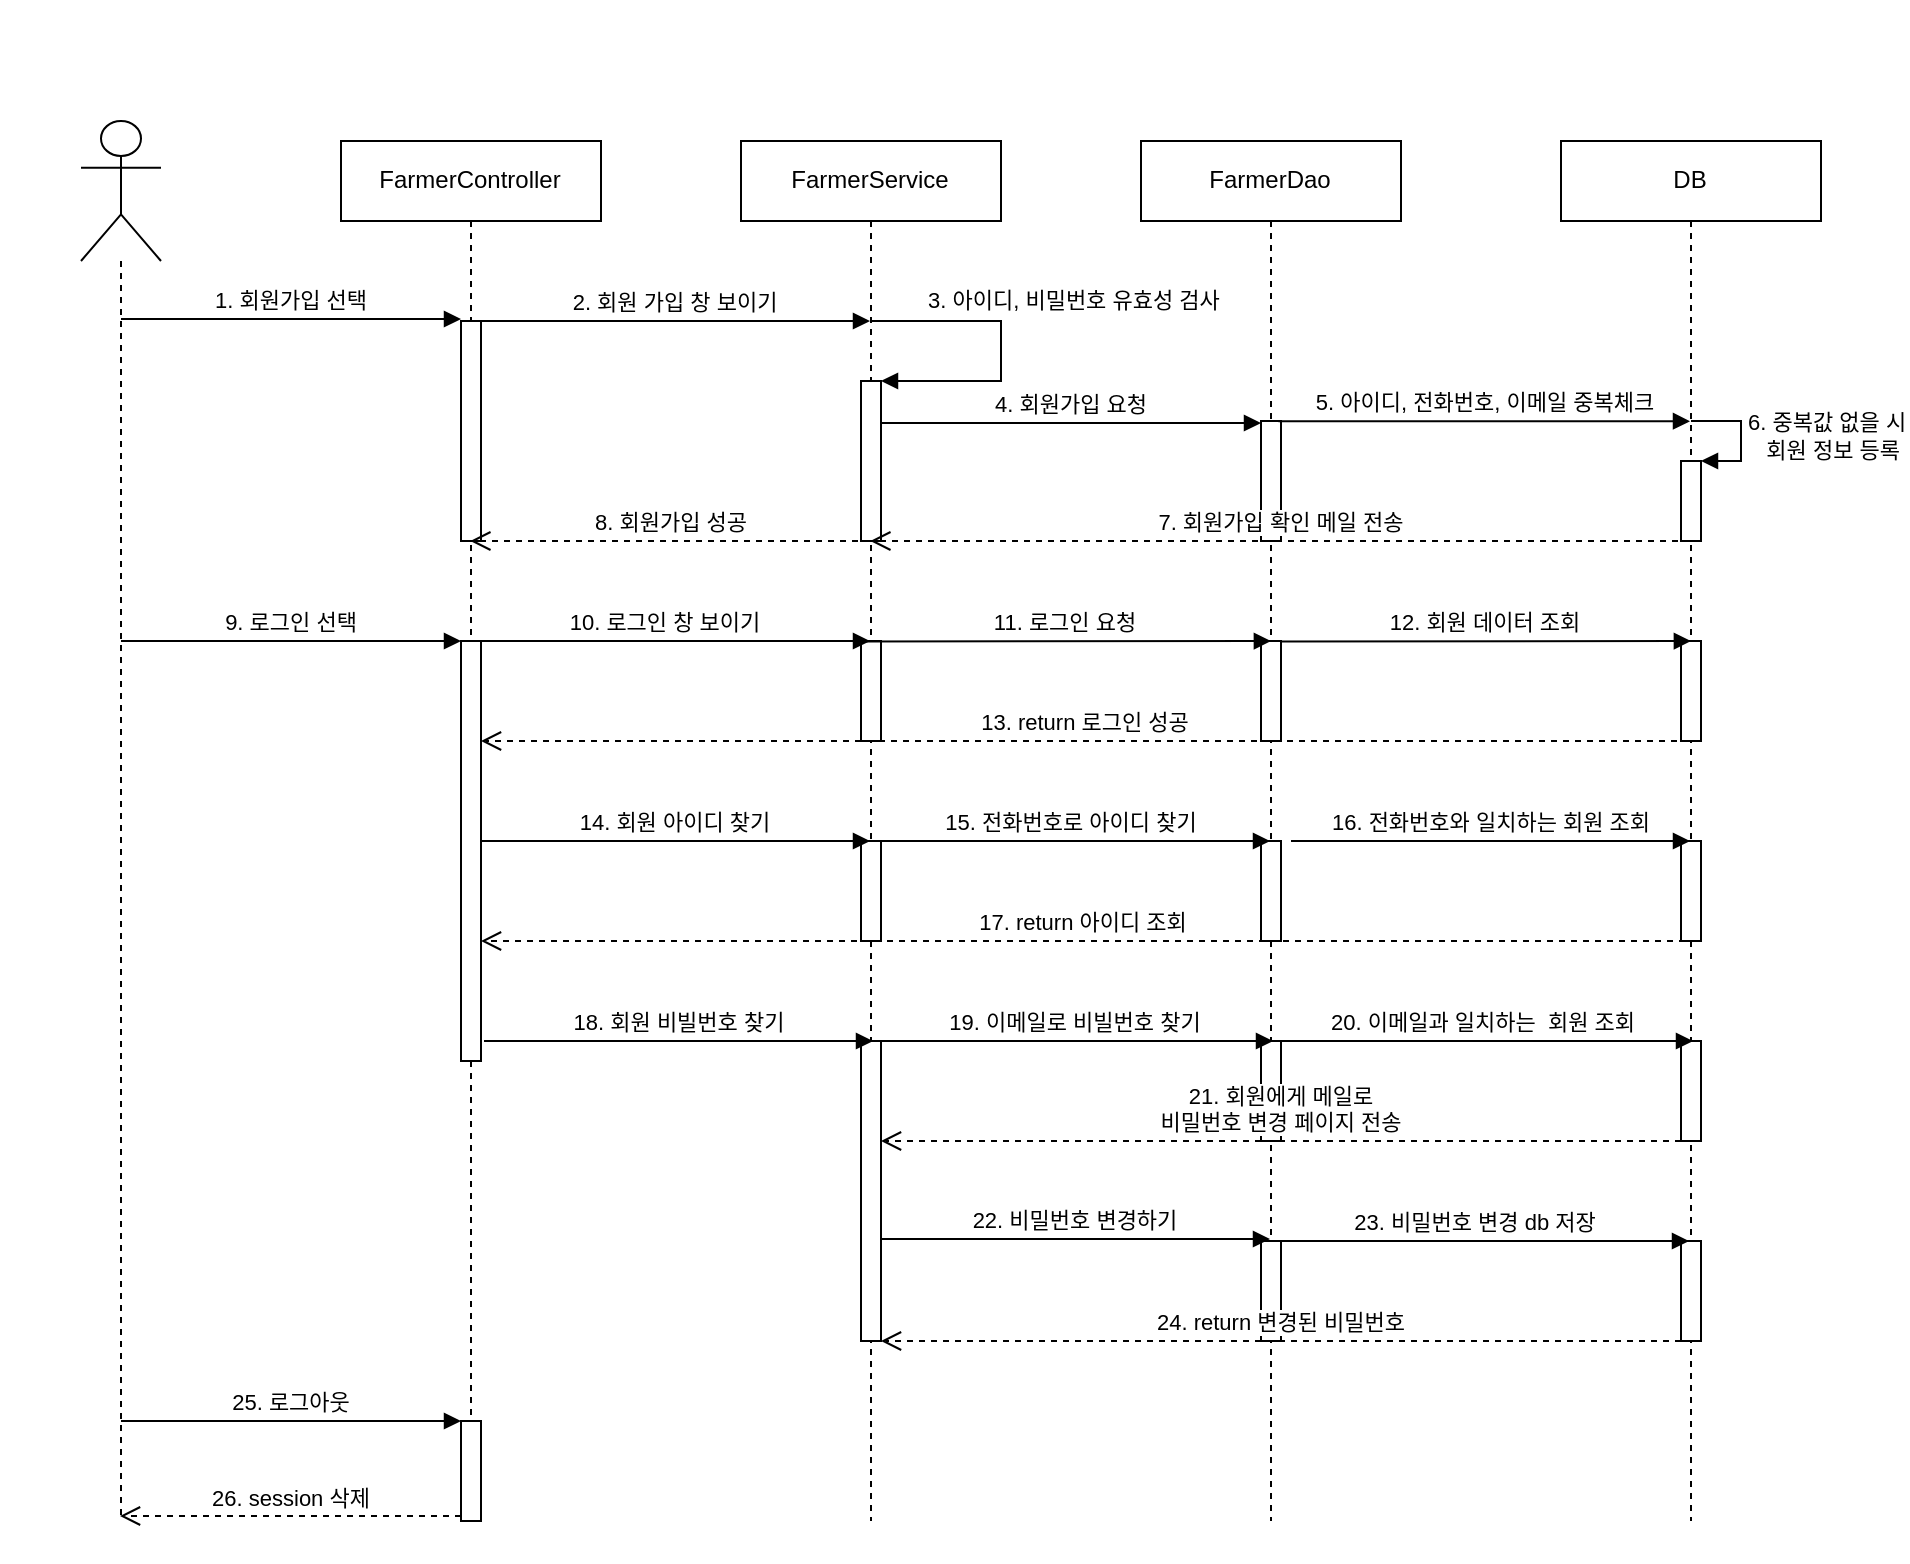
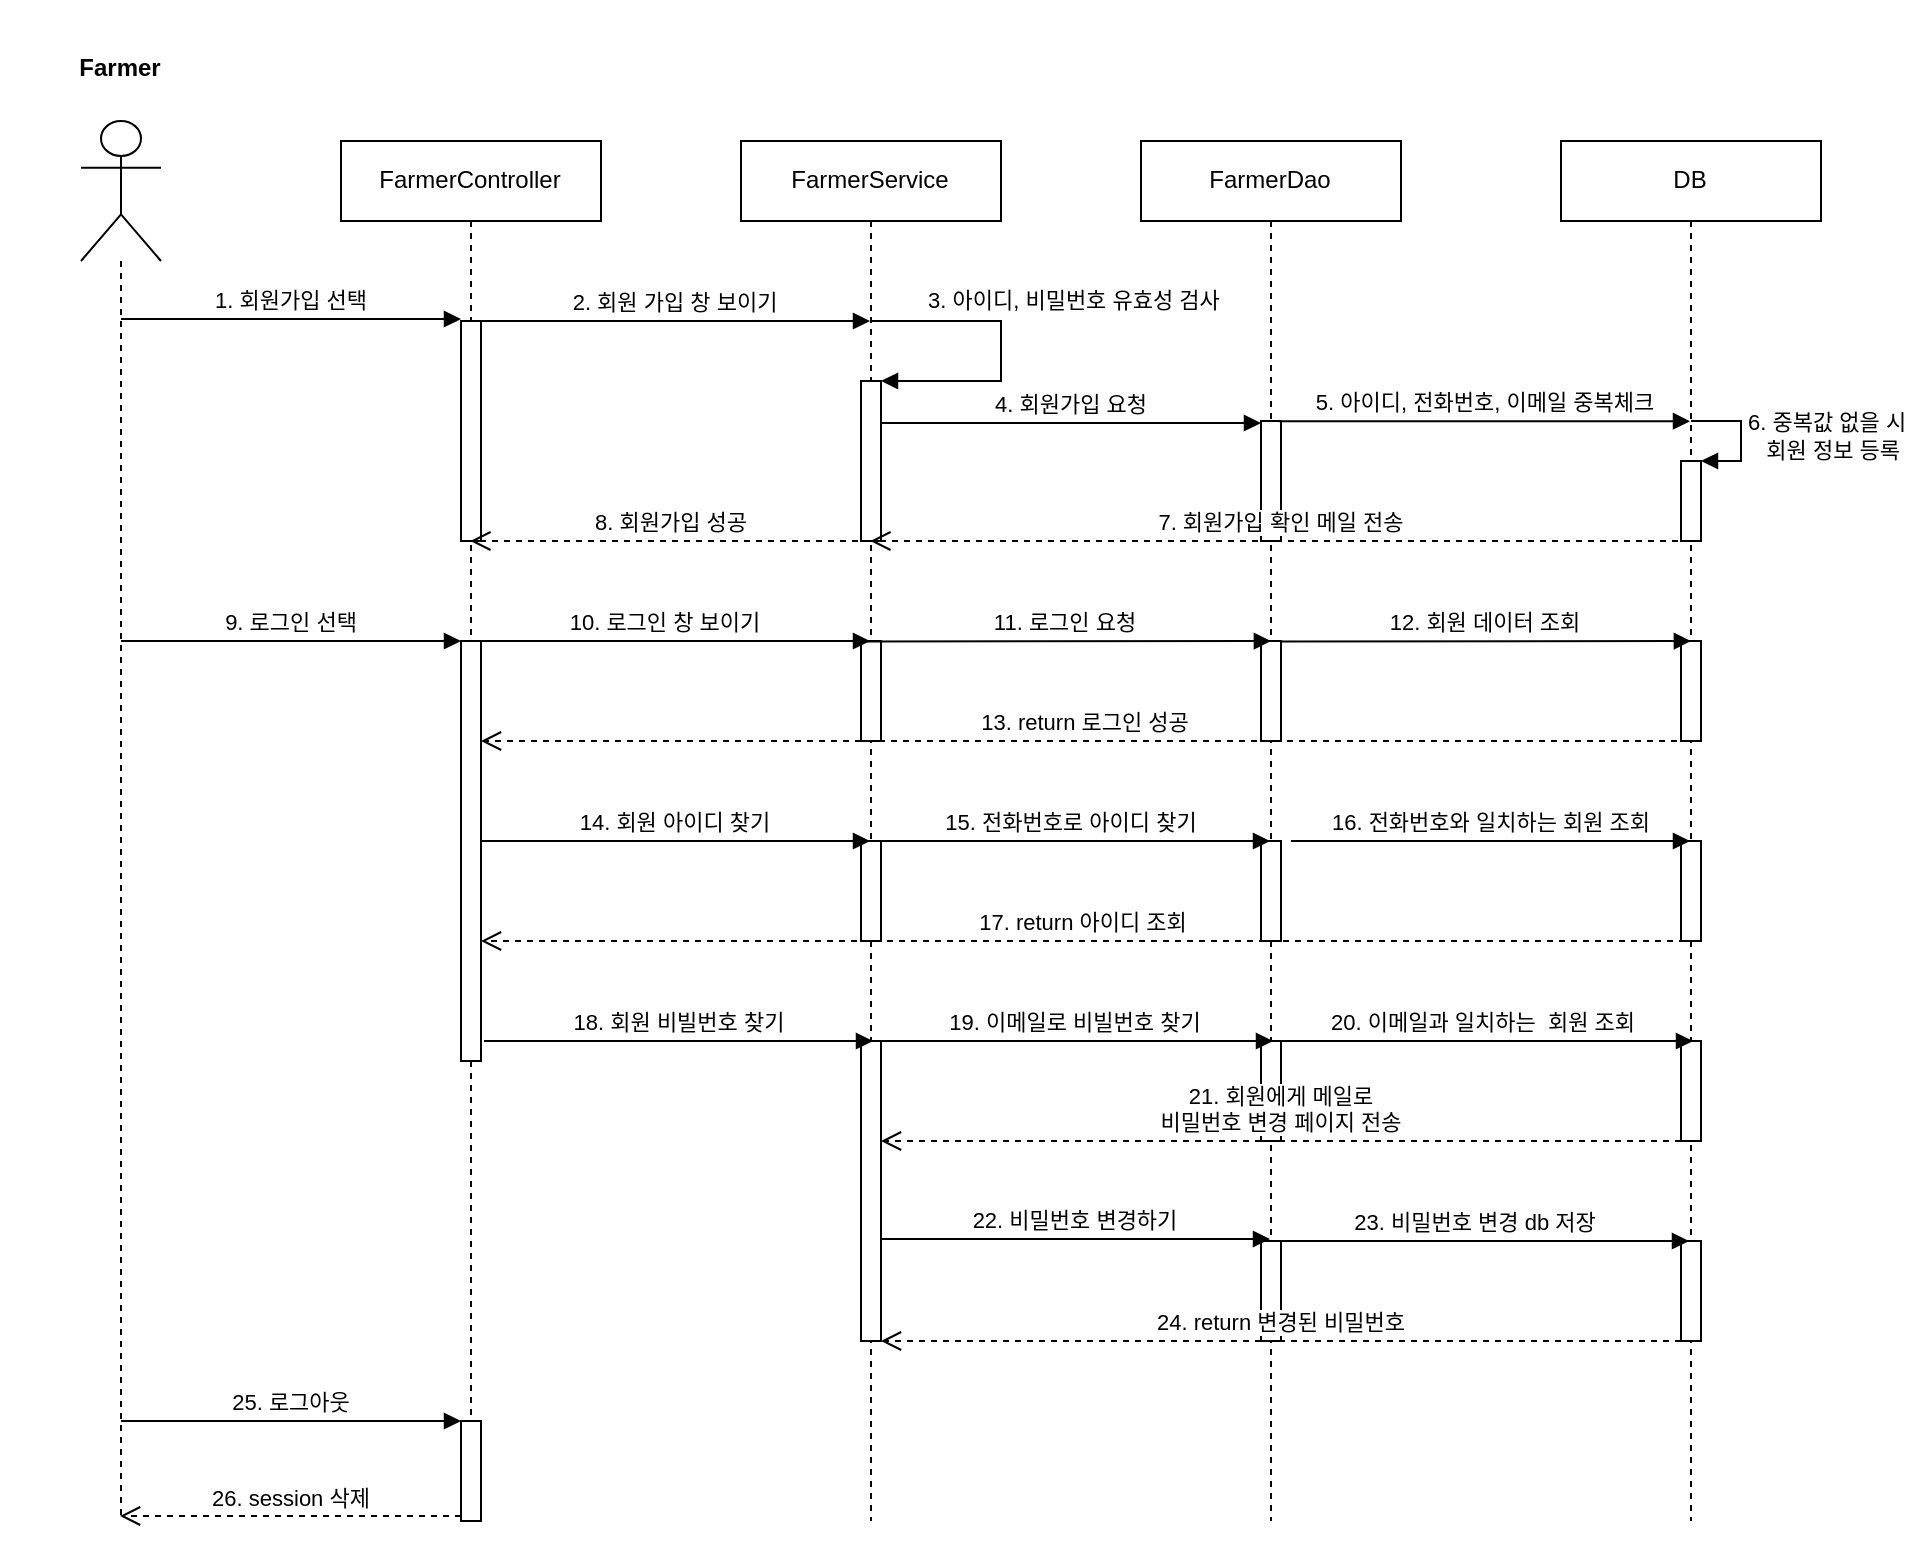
node "Farmer": added
